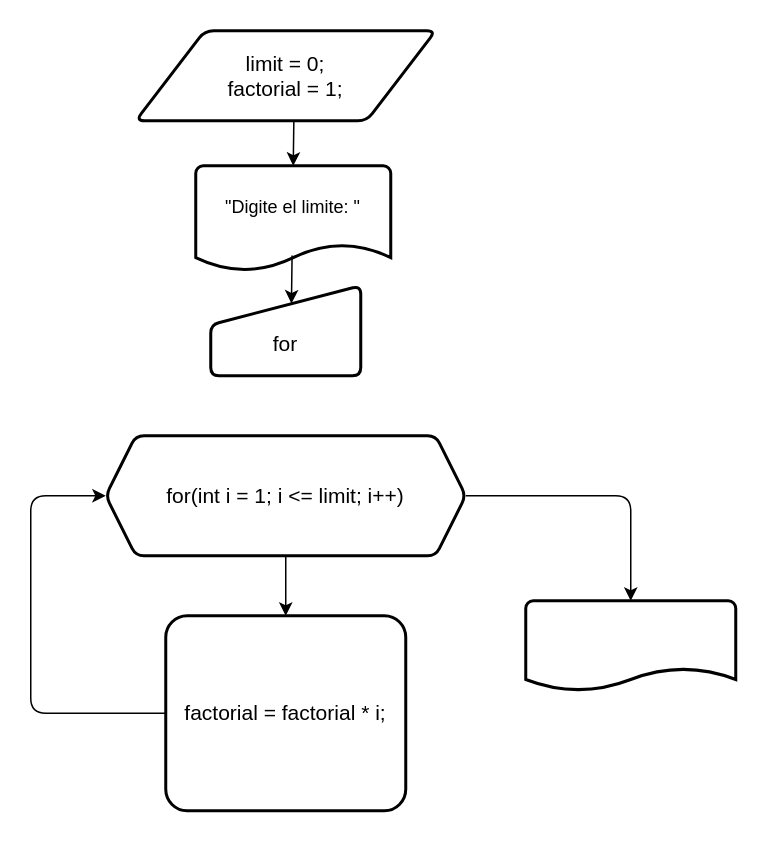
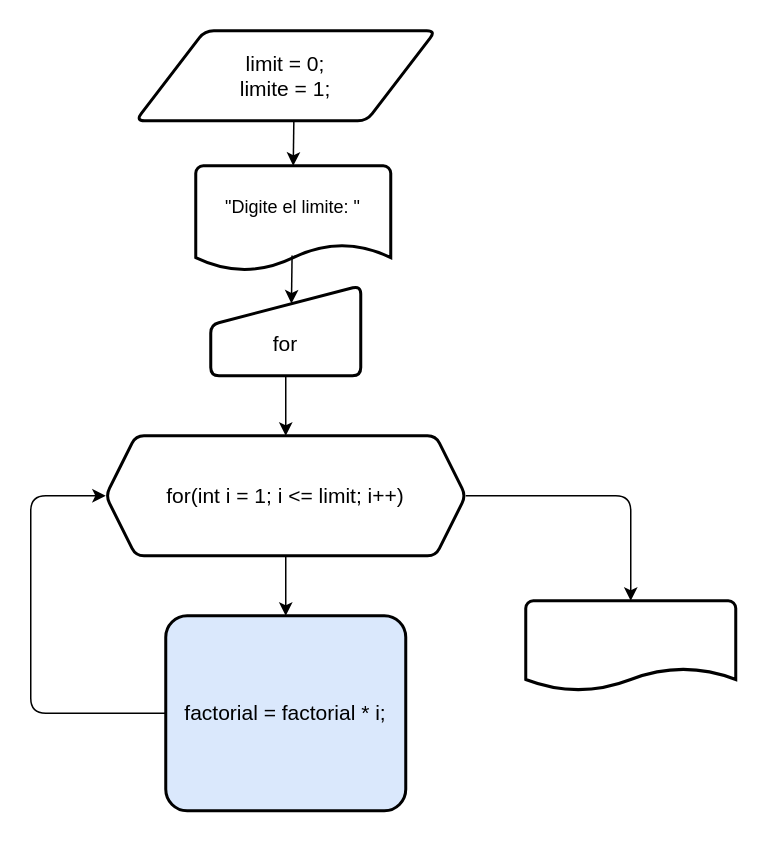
node "limit = 0; factorial = 1;": label "limit = 0; factorial = 1;" -> "limit = 0; limite = 1;"
edge "for" -> "for(int i = 1; i <= limit; i++)": added
node "factorial = factorial * i;": fillcolor #ffffff -> #dae8fc
